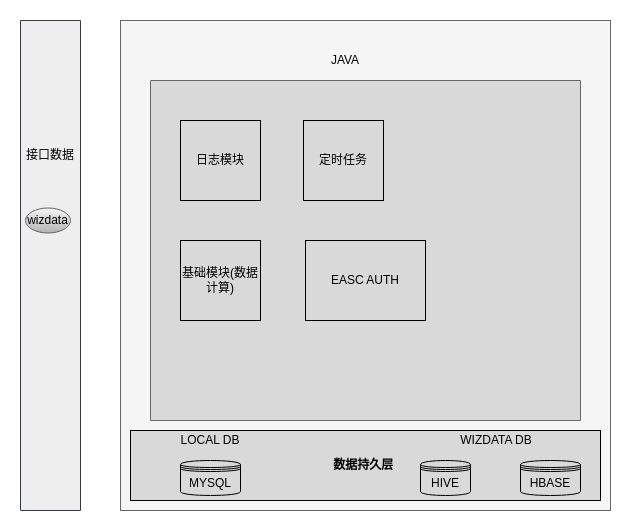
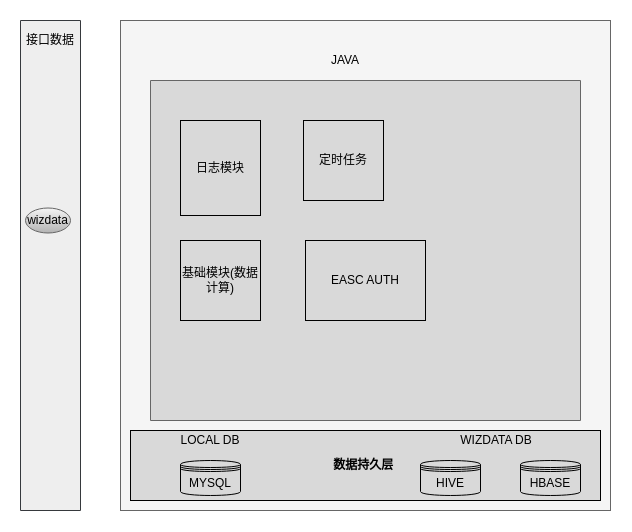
node "接口数据": moved (51, 156) -> (51, 41)
node "日志模块": size 80x80 -> 80x95
node "HIVE": size 50x35 -> 60x35
